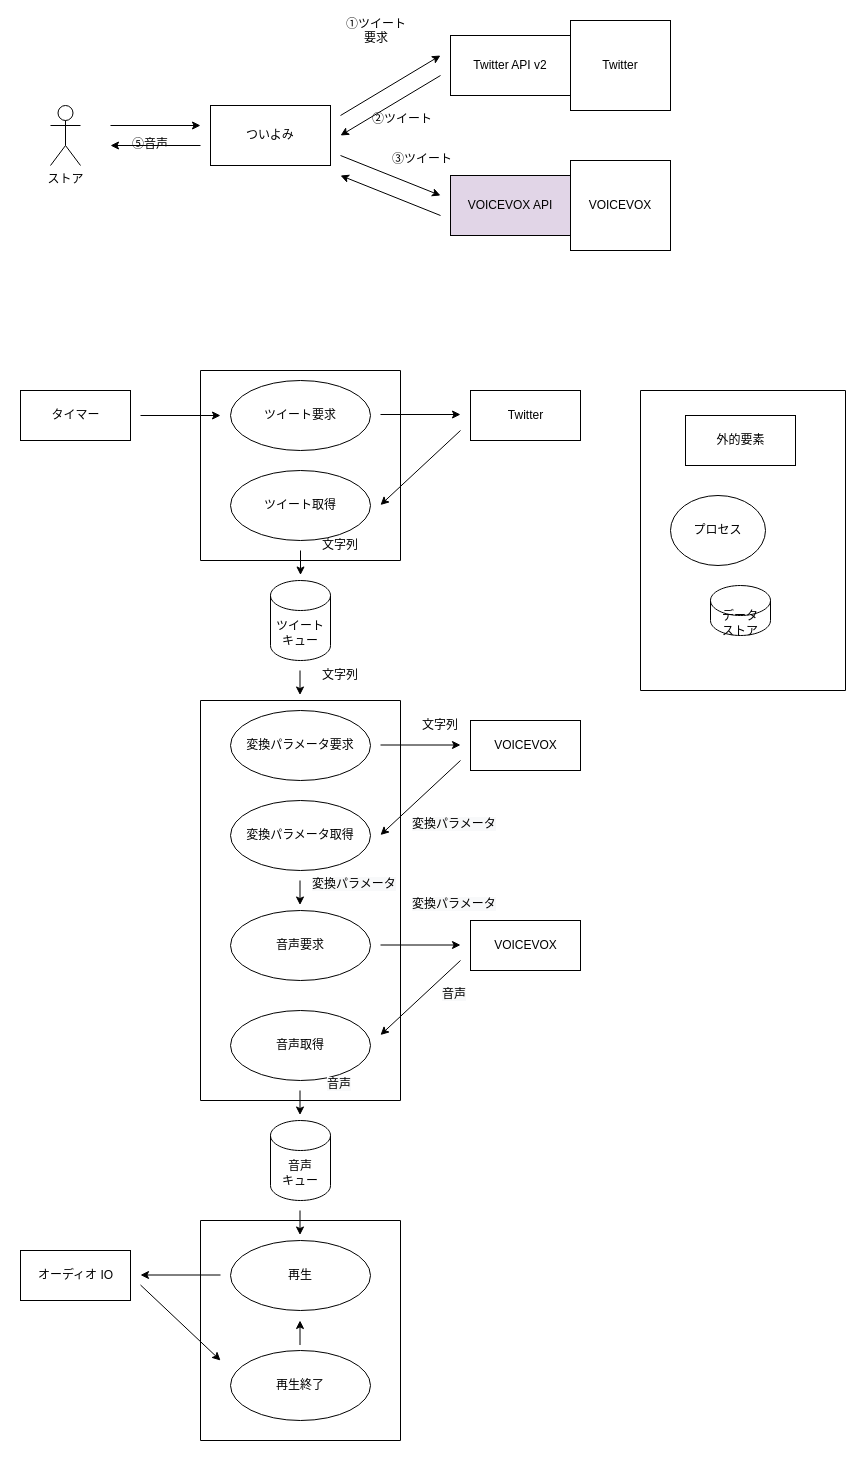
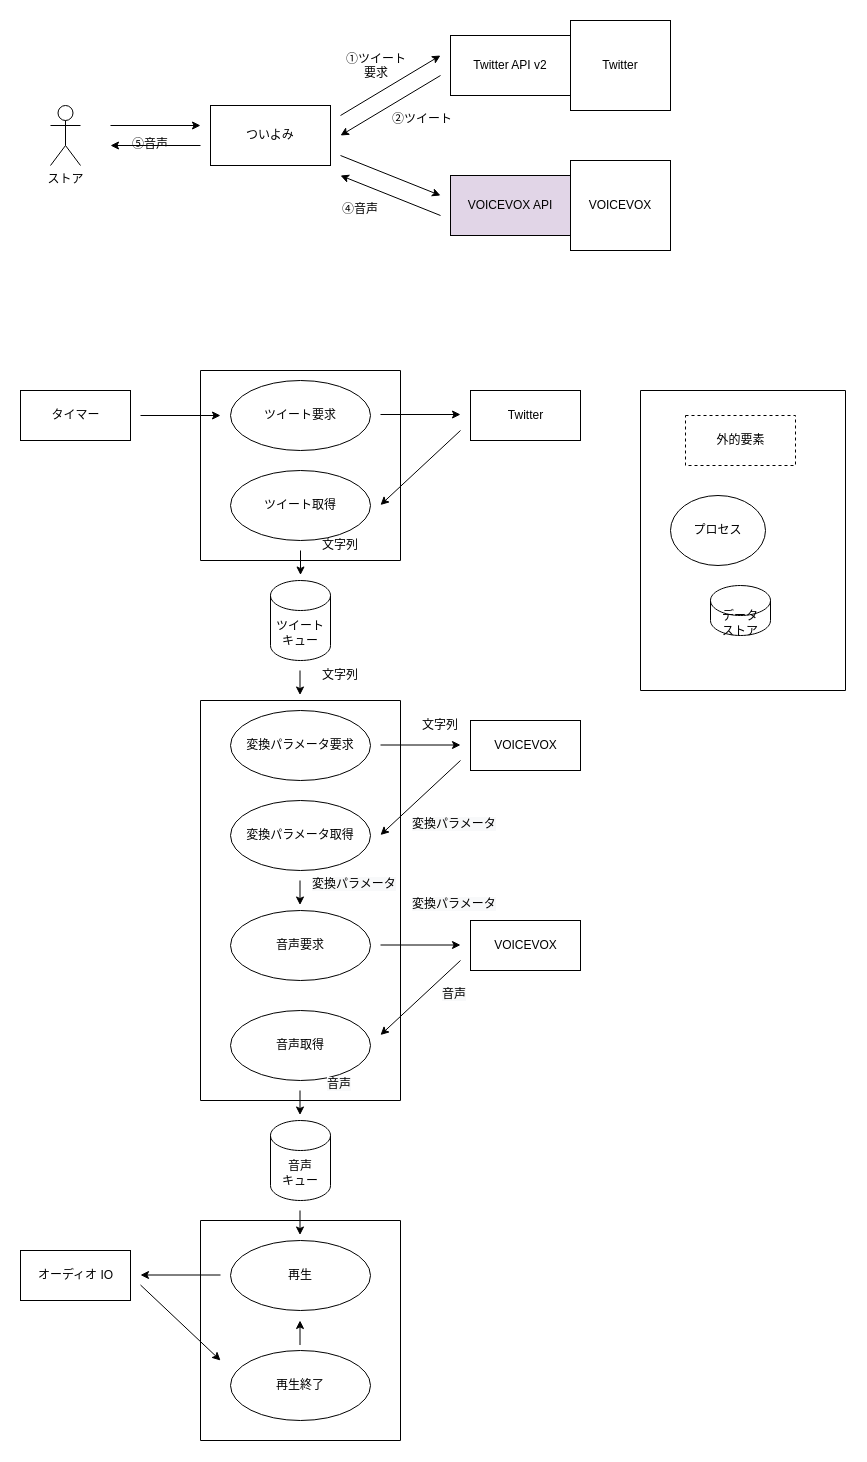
node "①ツイート要求": moved (376, 23) -> (376, 58)
node "②ツイート": moved (406, 121) -> (426, 121)
node "③ツイート": removed
node "④音声": added
node "外的要素": style solid -> dashed
